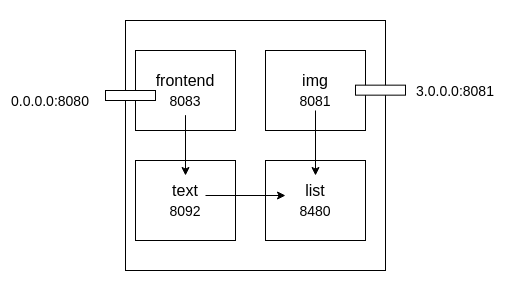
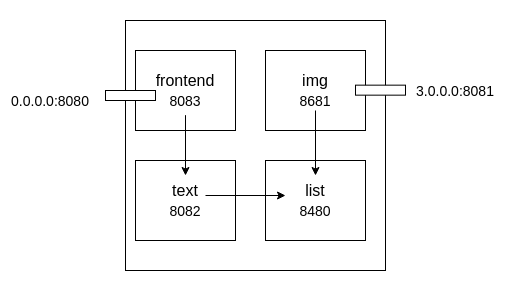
node "8081": label "8081" -> "8681"
node "8092": label "8092" -> "8082"
